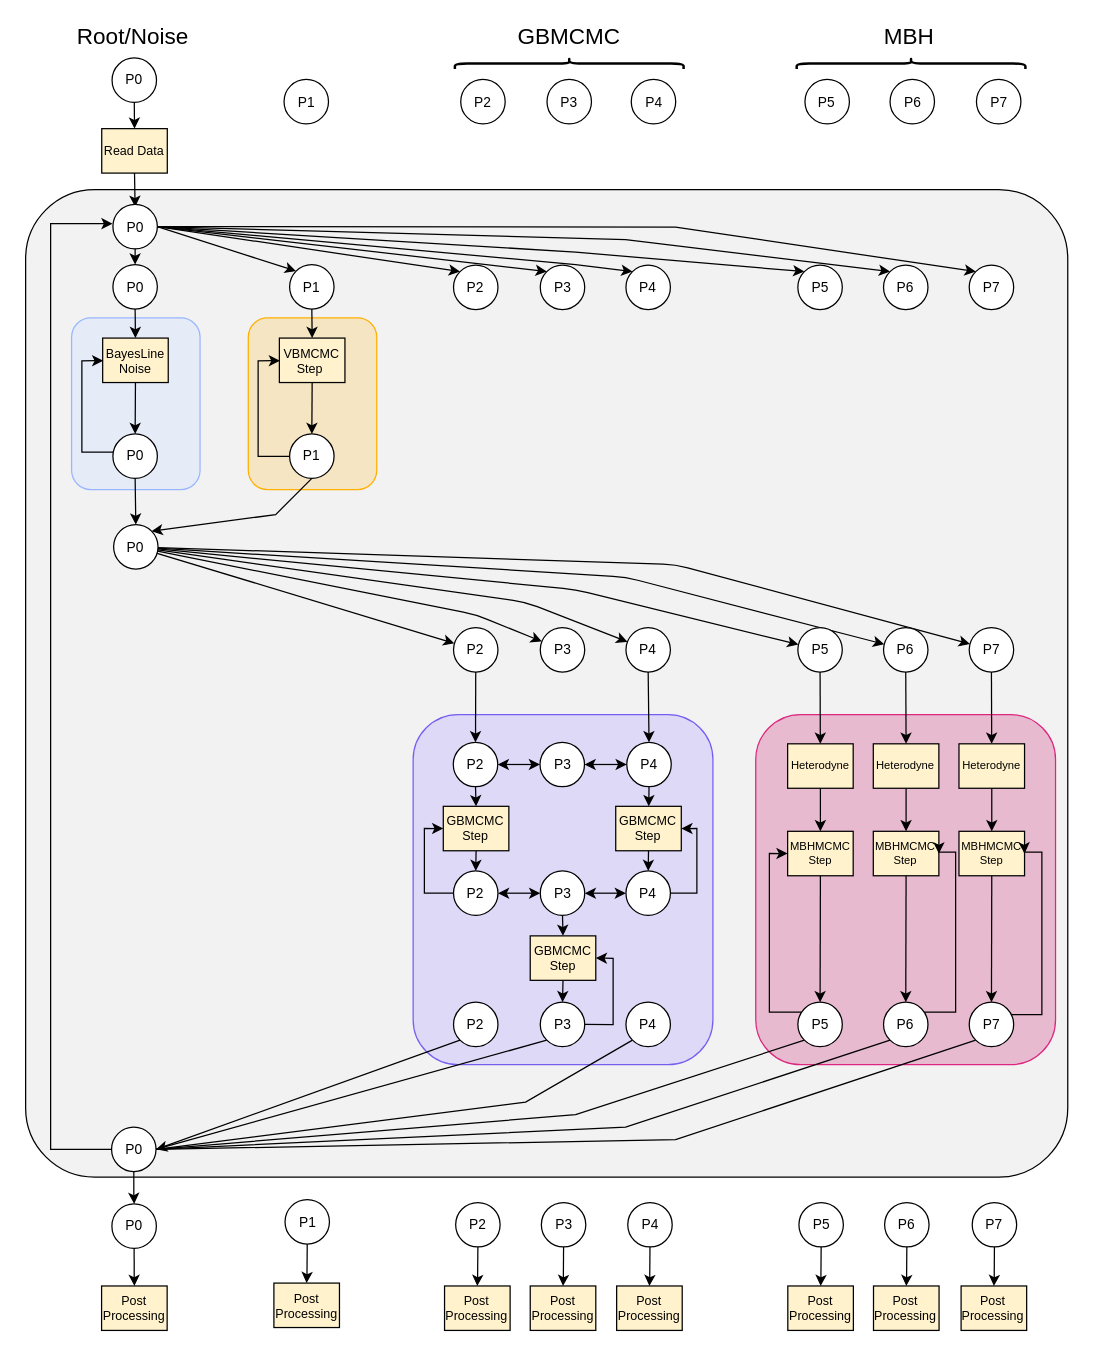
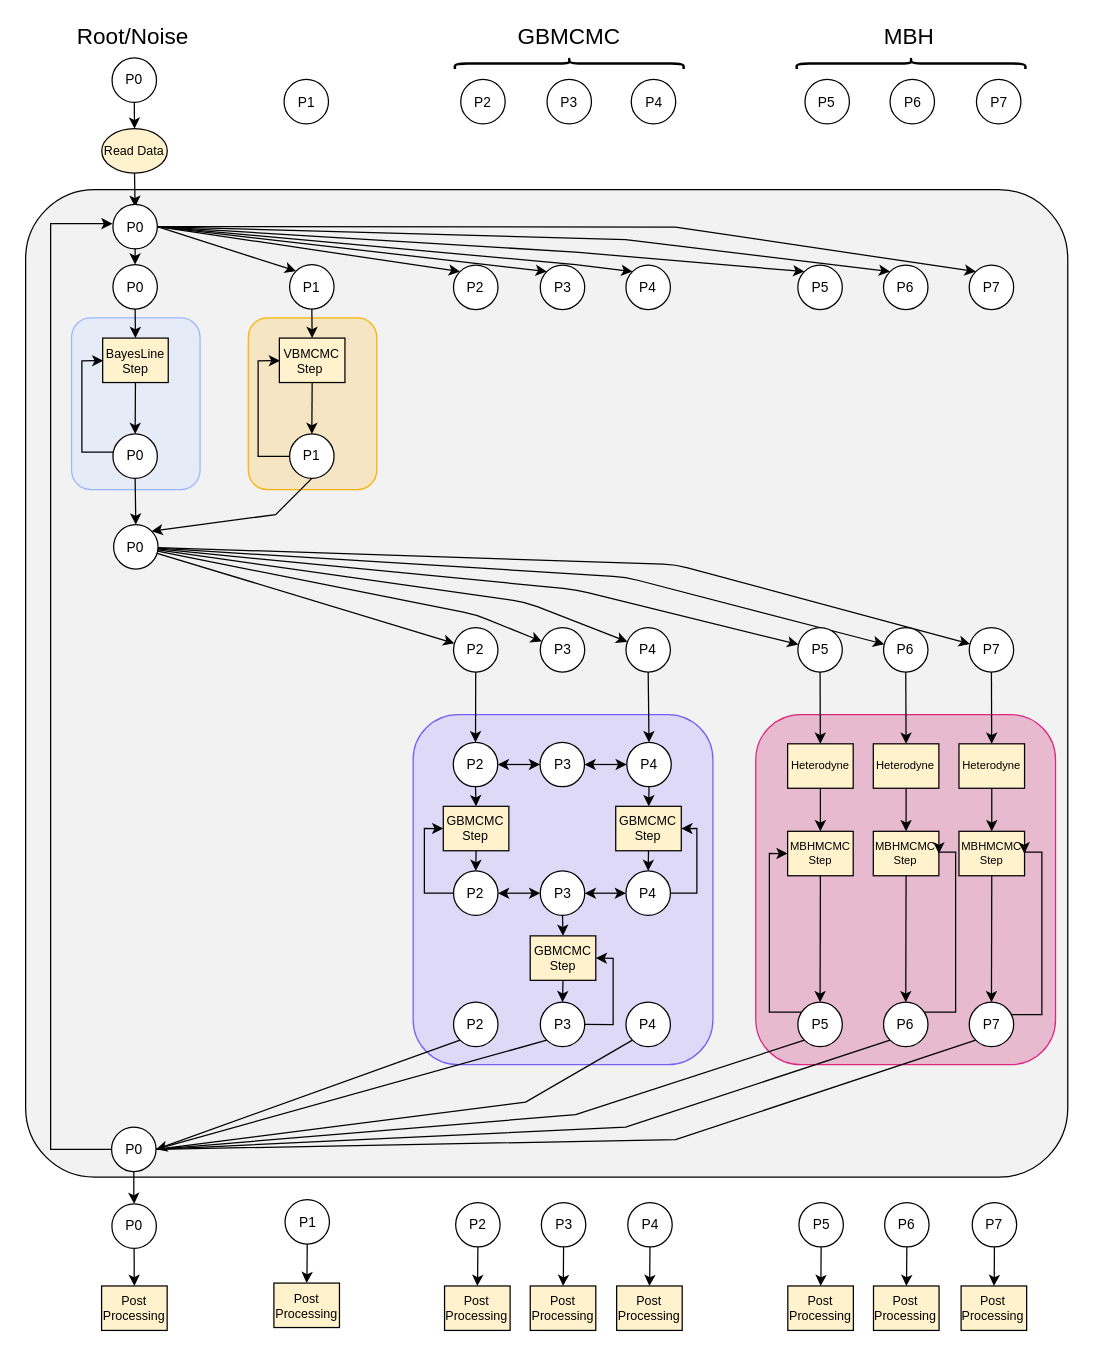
node "Read Data": shape rectangle -> ellipse
node "BayesLine Noise": label "BayesLine Noise" -> "BayesLine Step"
